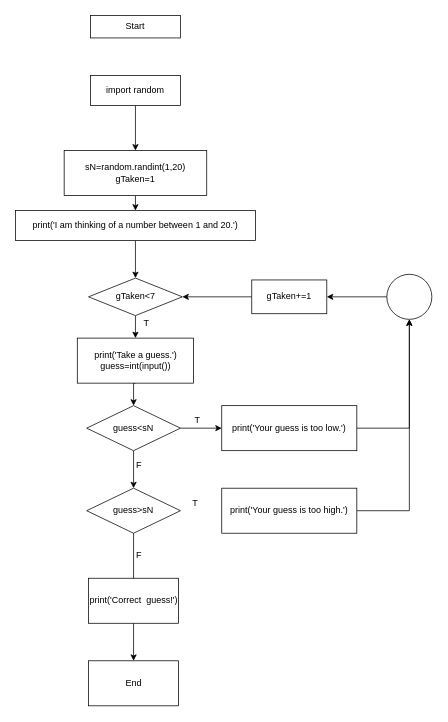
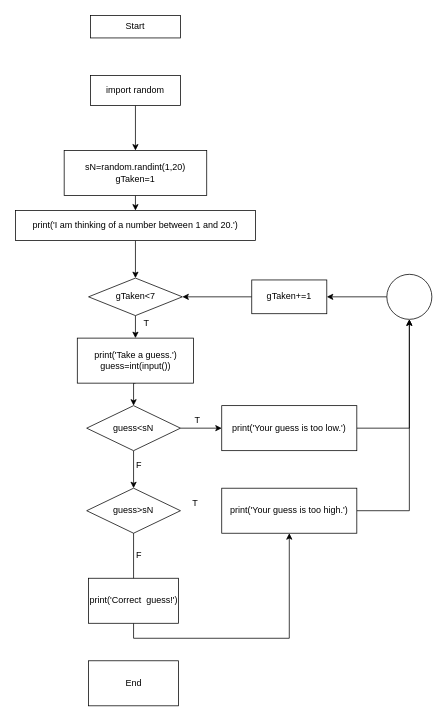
edge "print('Correct guess!')" -> "End": now "print('Correct guess!')" -> "print('Your guess is too high.')"
